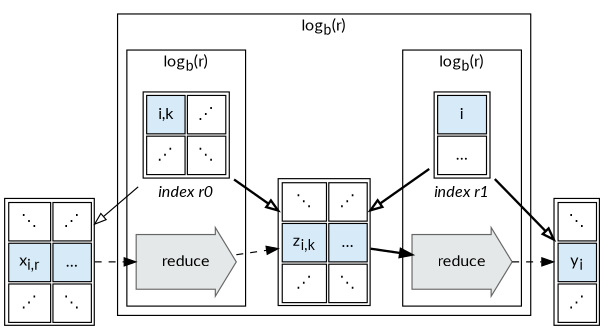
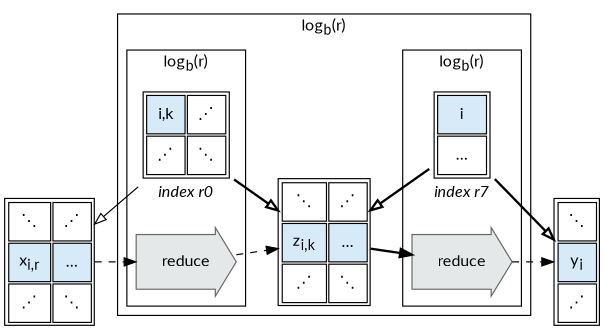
node "i": text "index r1" -> "index r7"
